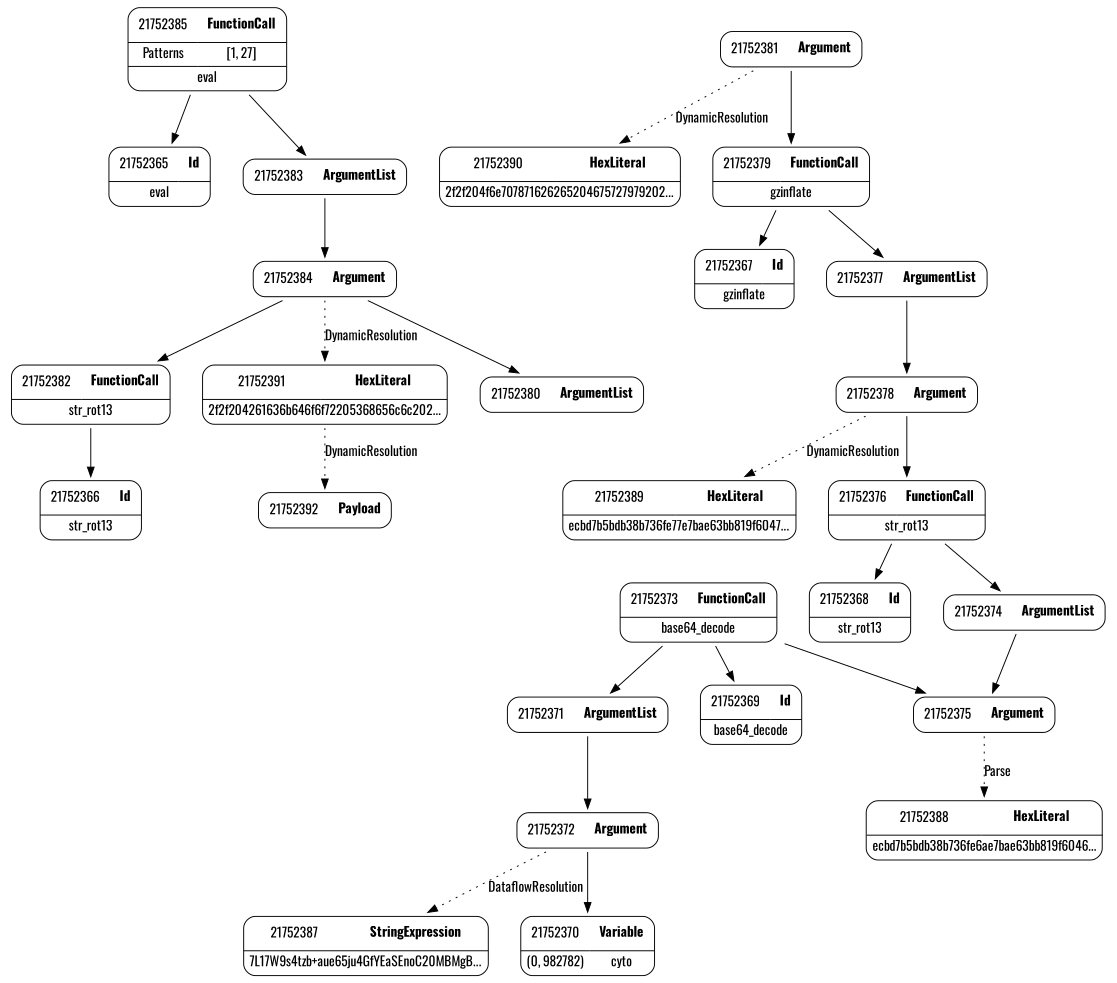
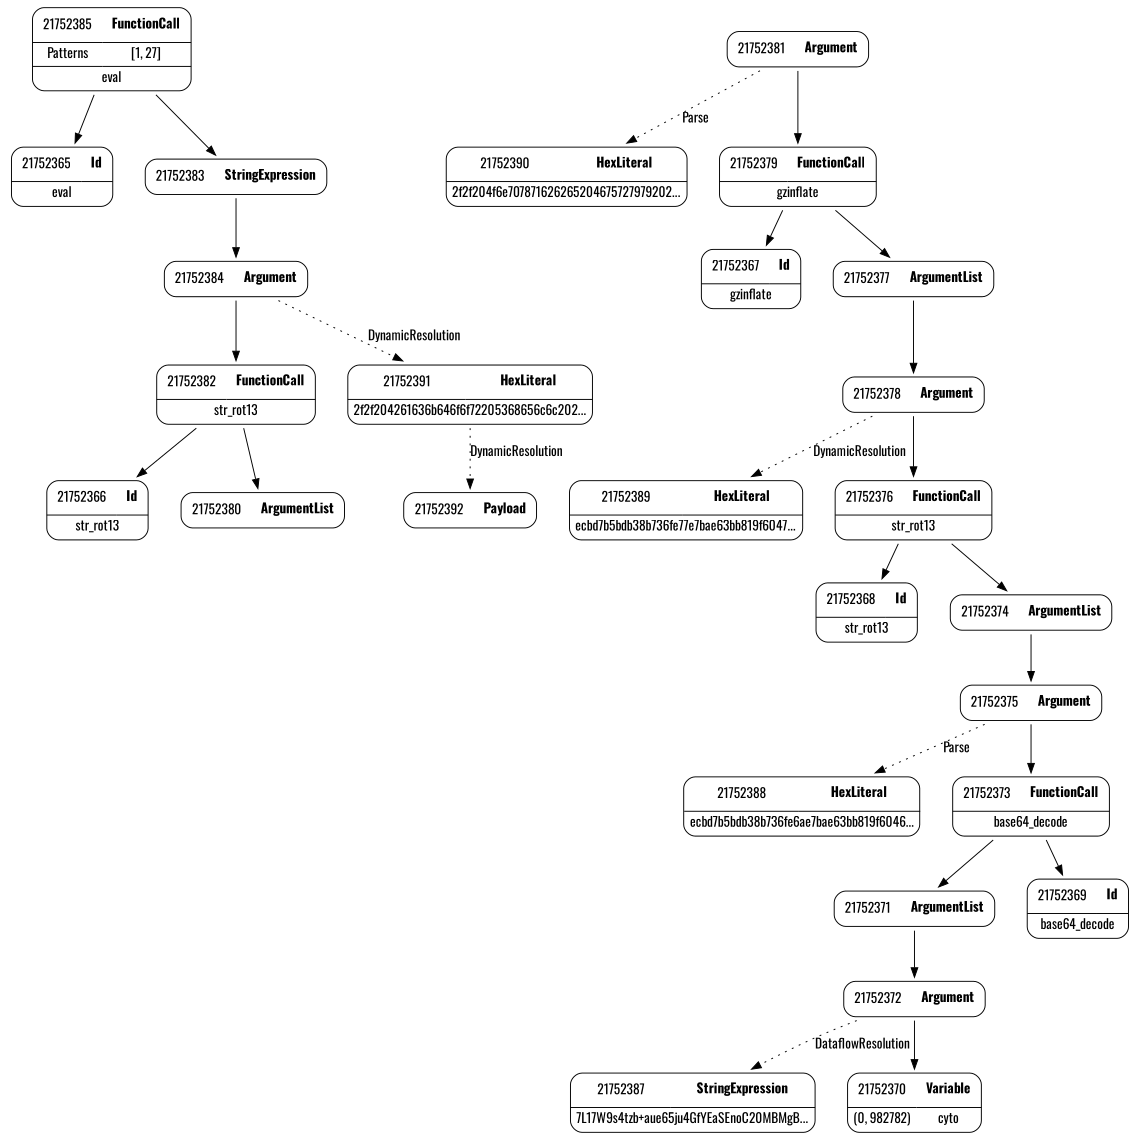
edge "21752381" -> "21752390": label "DynamicResolution" -> "Parse"
node "21752383": text "ArgumentList" -> "StringExpression"
edge "21752384" -> "21752380": now "21752382" -> "21752380"
edge "21752373" -> "21752375": reversed
